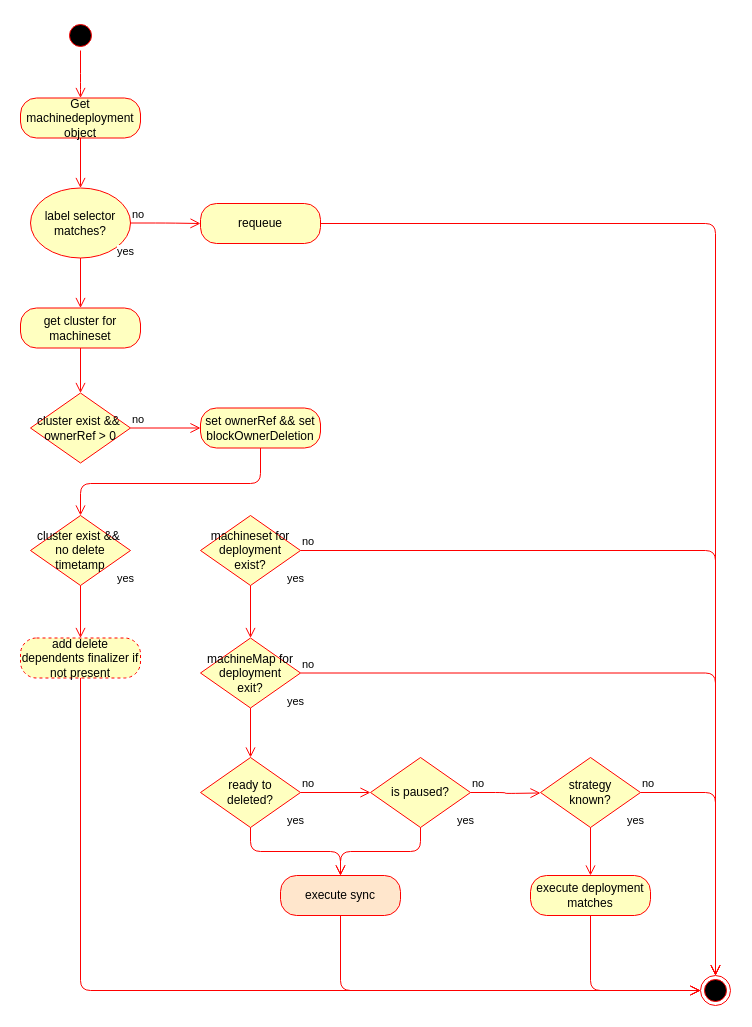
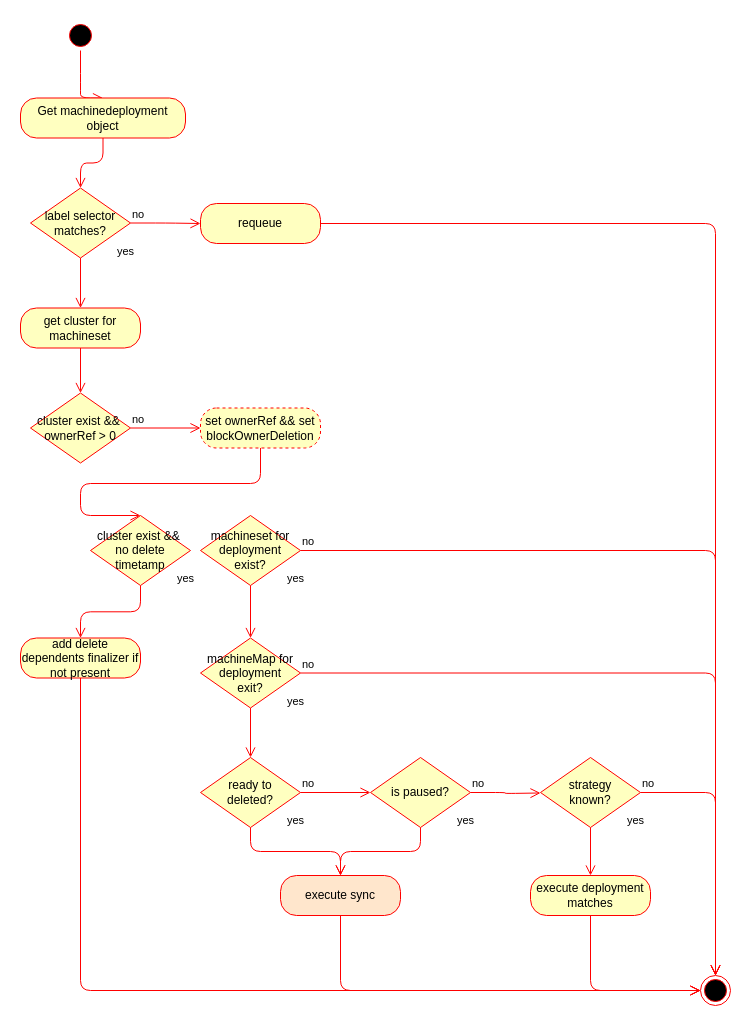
node "Get machinedeployment object": size 120x40 -> 165x40
node "label selector matches?": shape ellipse -> diamond
node "set ownerRef && set blockOwnerDeletion": style solid -> dashed
node "cluster exist && no delete timetamp": moved (81, 551) -> (141, 551)
node "add delete dependents finalizer if not present": style dashed -> solid
